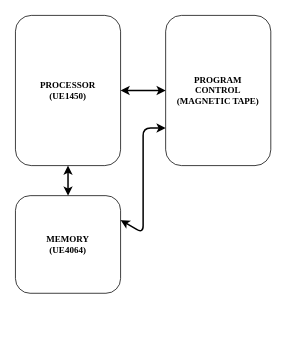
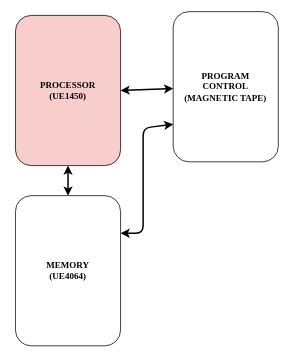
node "PROCESSOR (UE1450)": fillcolor #ffffff -> #f8cecc
node "PROGRAM CONTROL (MAGNETIC TAPE)": moved (218, 90) -> (225, 87)
node "MEMORY (UE4064)": size 105x98 -> 105x150
